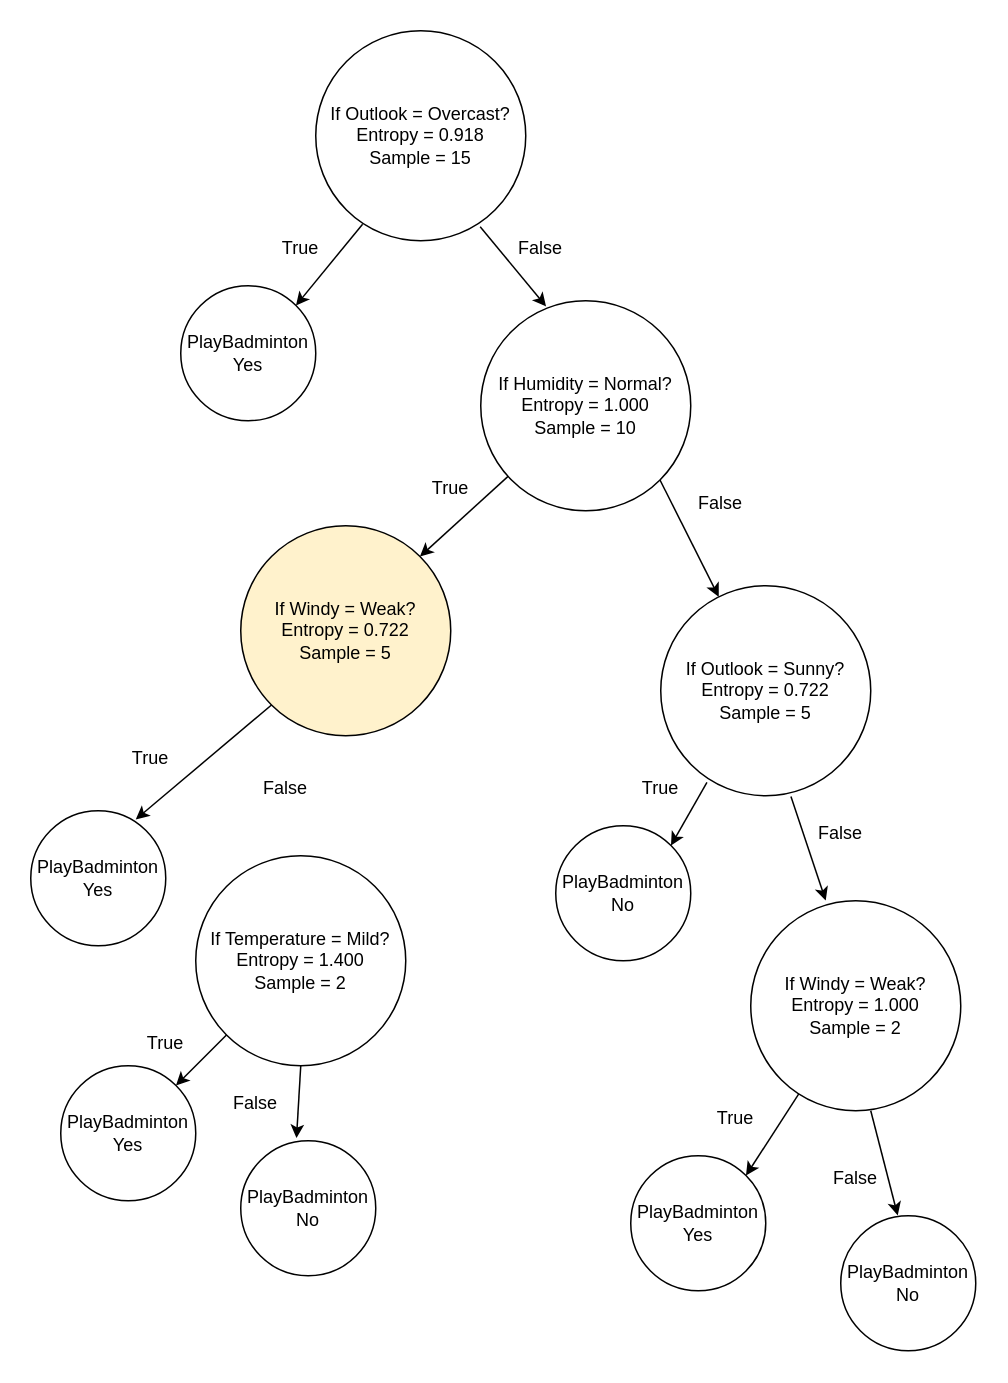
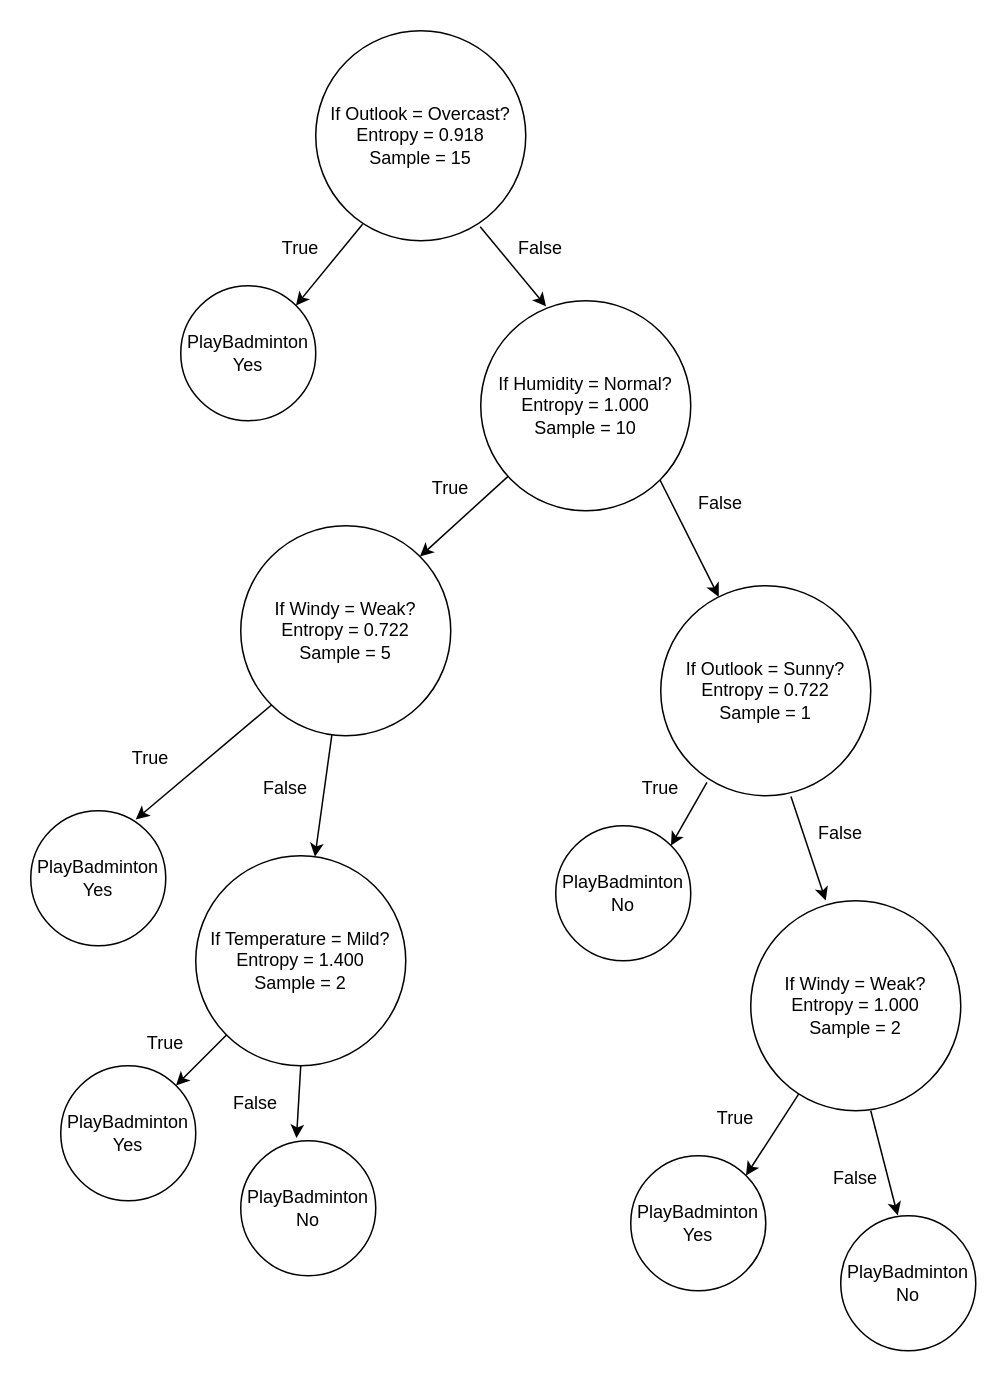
node "If Windy = Weak? Entropy = 0.722 Sample = 5": fillcolor #fff2cc -> #ffffff
node "If Outlook = Sunny? Entropy = 0.722 Sample = 5": label "If Outlook = Sunny? Entropy = 0.722 Sample = 5" -> "If Outlook = Sunny? Entropy = 0.722 Sample = 1"
edge "If Windy = Weak? Entropy = 0.722 Sample = 5" -> "If Temperature = Mild? Entropy = 1.400 Sample = 2": added
